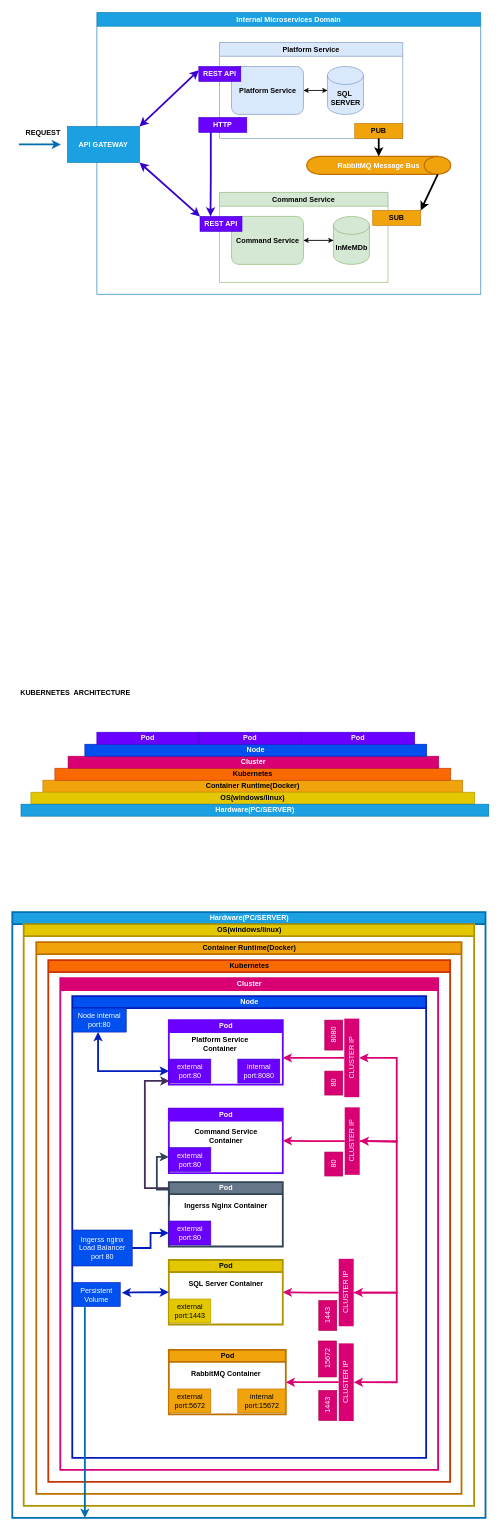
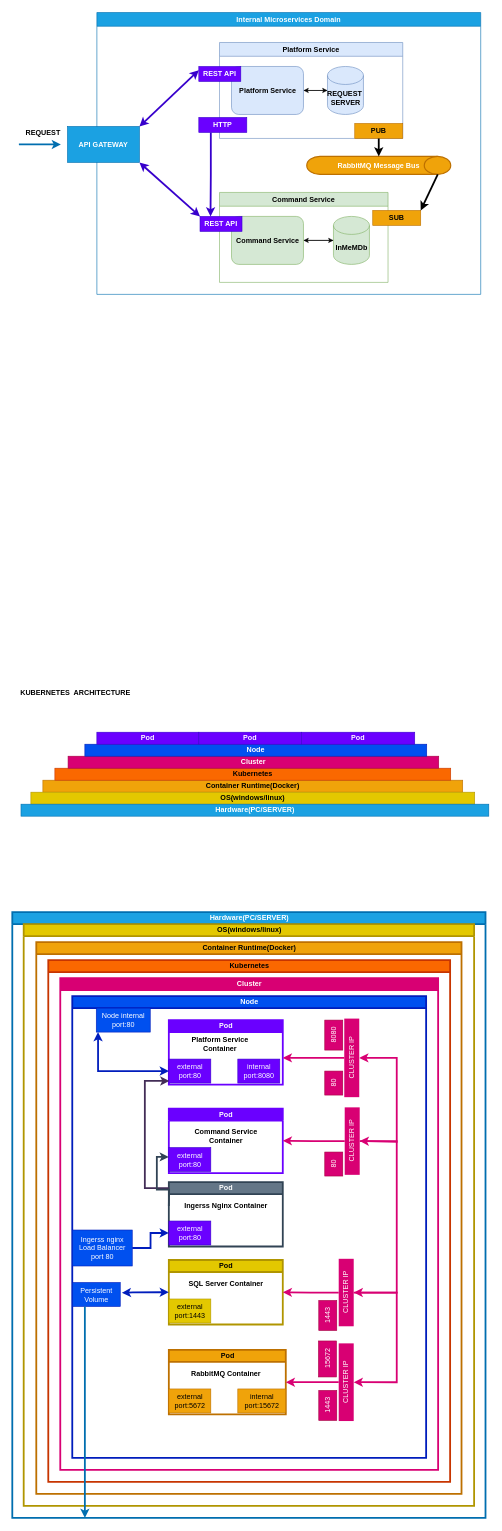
node "SQL SERVER": label "SQL SERVER" -> "REQUEST SERVER"
node "Node internal port:80": moved (99, 1020) -> (123, 1020)
